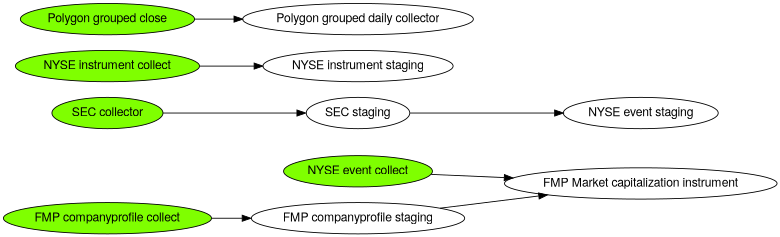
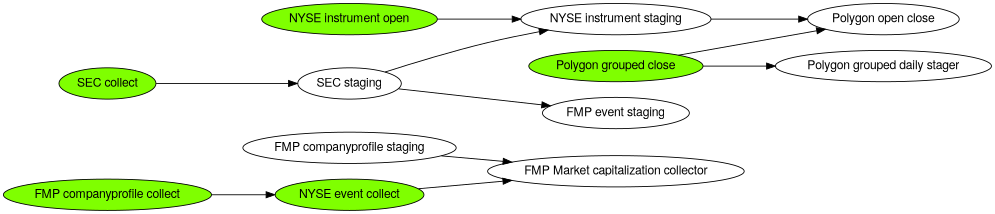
node "Polygon grouped daily collector": label "Polygon grouped daily collector" -> "Polygon grouped daily stager"
node "Polygon open close": added
edge "SEC staging" -> "NYSE instrument staging": added
node "NYSE instrument collect": label "NYSE instrument collect" -> "NYSE instrument open"
node "SEC collector": label "SEC collector" -> "SEC collect"
node "NYSE event staging": label "NYSE event staging" -> "FMP event staging"
node "FMP Market capitalization instrument": label "FMP Market capitalization instrument" -> "FMP Market capitalization collector"
edge "FMP companyprofile collect" -> "FMP companyprofile staging": now "FMP companyprofile collect" -> "NYSE event collect"
